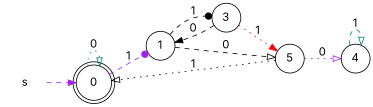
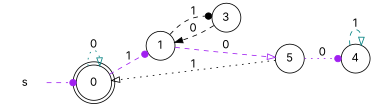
edge "3" -> "5": removed, label "1"
edge "1" -> "5": color black -> purple
edge "5" -> "4": arrowhead onormal -> dot
edge "s" -> "0": arrowhead normal -> dot
